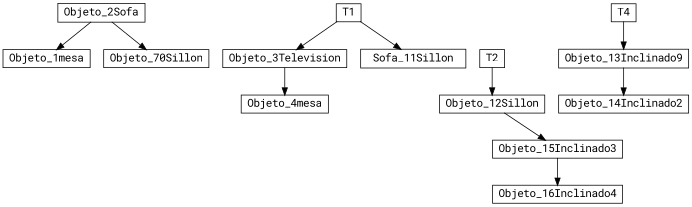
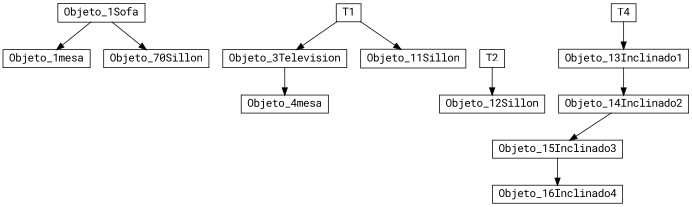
node "Objeto_2Sofa": label "Objeto_2Sofa" -> "Objeto_1Sofa"
node "Sofa_11Sillon": label "Sofa_11Sillon" -> "Objeto_11Sillon"
node "Objeto_13Inclinado9": label "Objeto_13Inclinado9" -> "Objeto_13Inclinado1"
edge "Objeto_12Sillon" -> "Objeto_15Inclinado3": now "Objeto_14Inclinado2" -> "Objeto_15Inclinado3"
